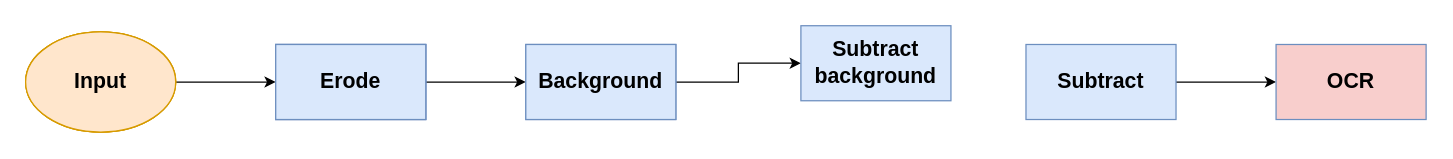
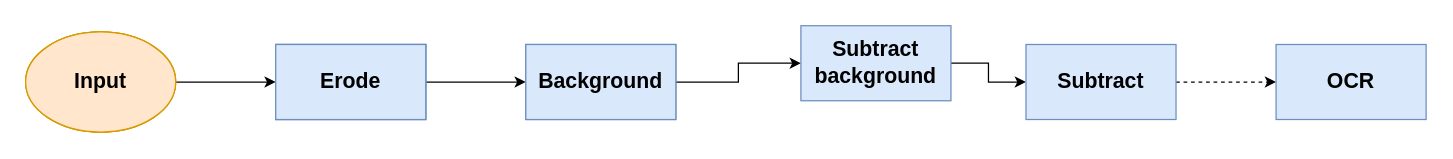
edge "Subtract background" -> "Subtract": added
edge "Subtract" -> "OCR": style solid -> dashed
node "OCR": fillcolor #f8cecc -> #dae8fc
